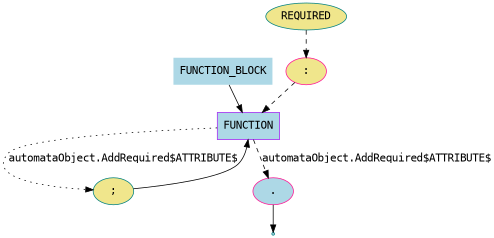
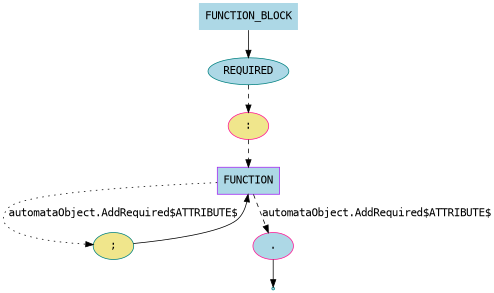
node "REQUIRED": fillcolor khaki -> lightblue
edge "FUNCTION_BLOCK" -> "FUNCTION": now "FUNCTION_BLOCK" -> "REQUIRED"
